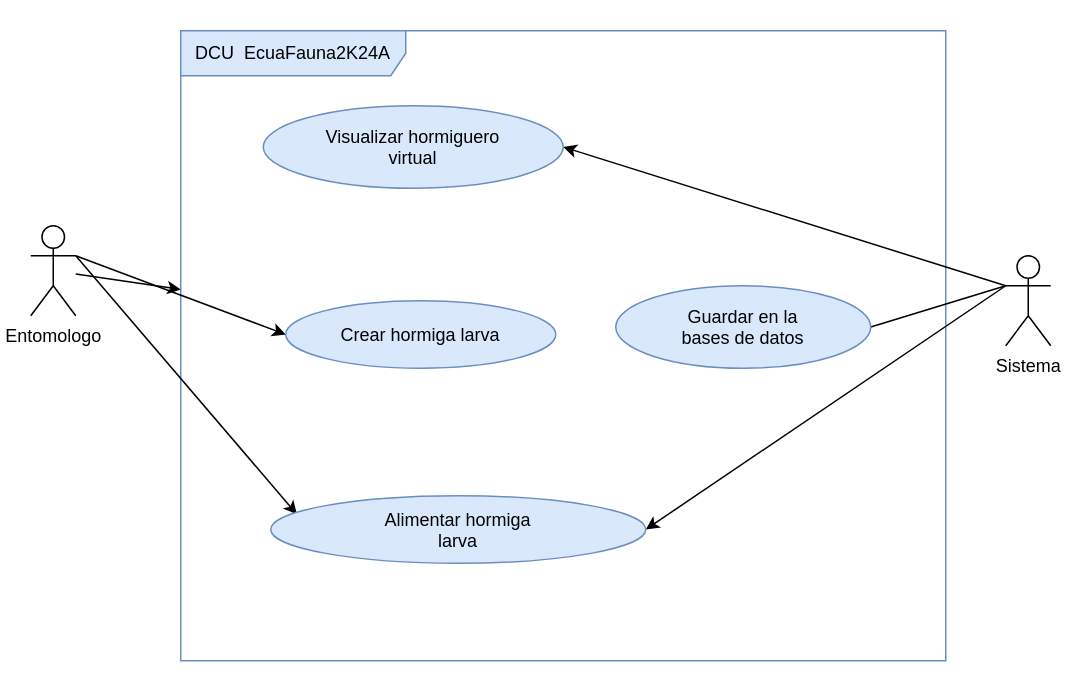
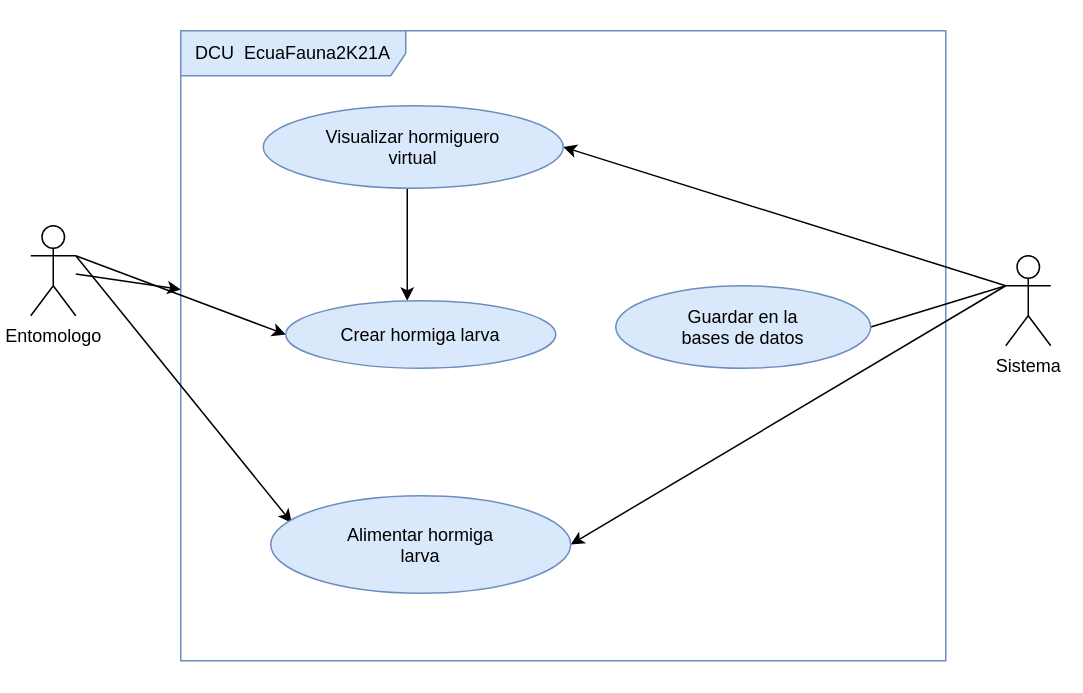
node "DCU EcuaFauna2K24A": label "DCU EcuaFauna2K24A" -> "DCU EcuaFauna2K21A"
edge "Visualizar hormiguero virtual" -> "Crear hormiga larva": added
node "Alimentar hormiga larva": size 375x68 -> 300x98
